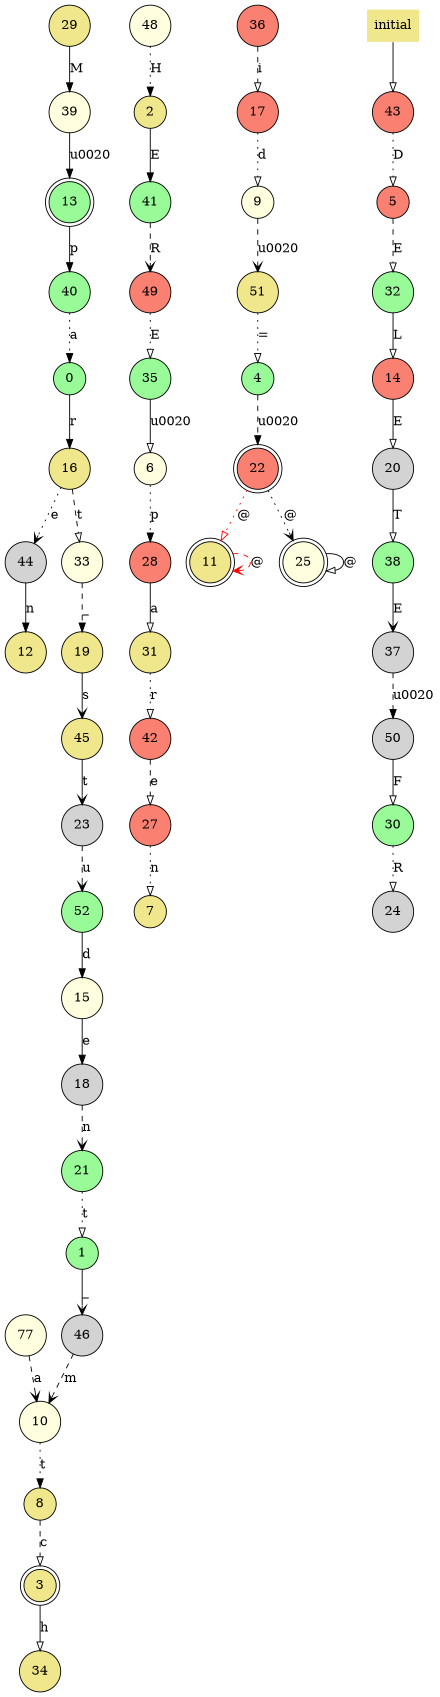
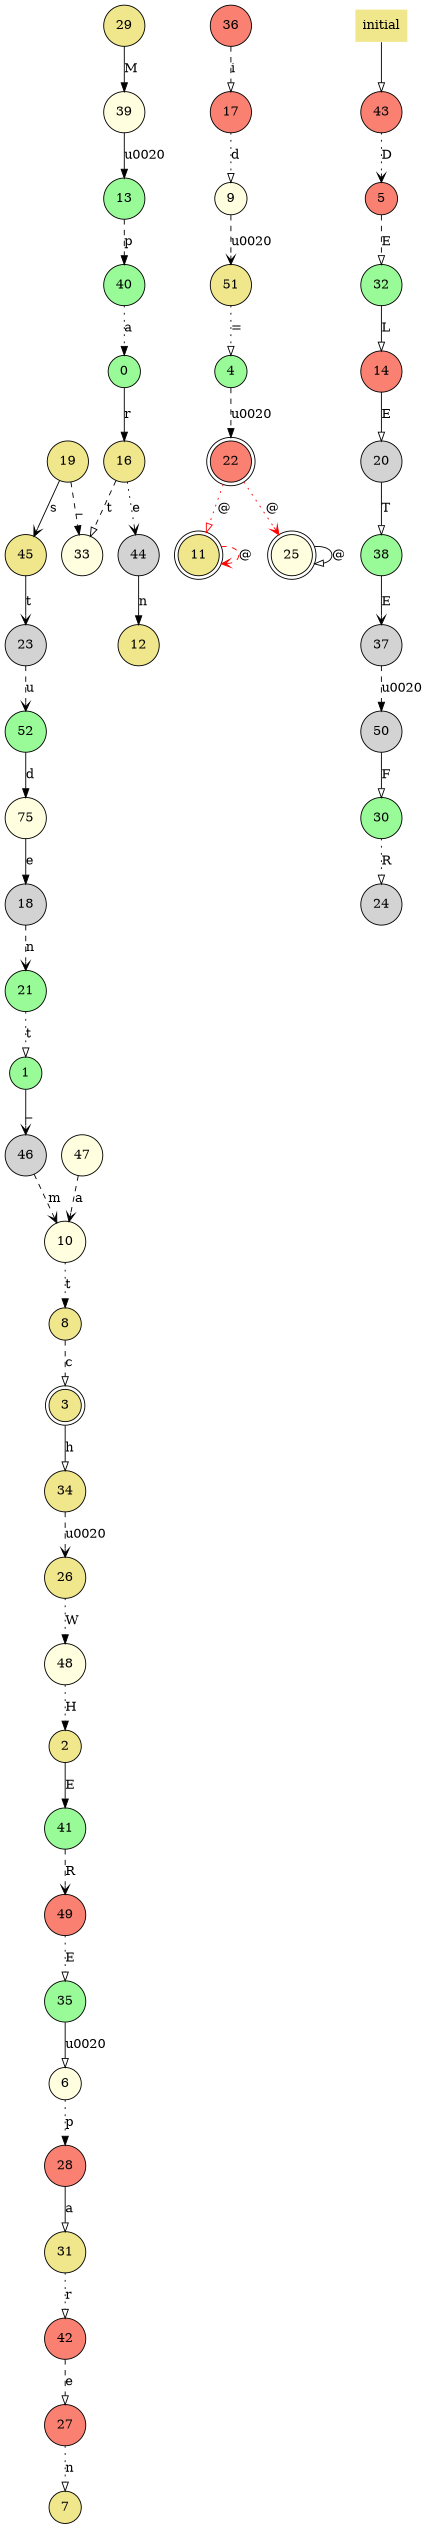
edge "43" -> "5": arrowhead onormal -> vee
node "13": shape doublecircle -> circle
edge "13" -> "40": style solid -> dashed
edge "22" -> "25": color black -> red
edge "33" -> "19": reversed
node "15": label "15" -> "75"
node "77": label "77" -> "47"
node "26": added
